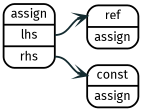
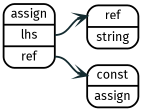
node "ref": text "assign" -> "string"
node "assign": text "rhs" -> "ref"
